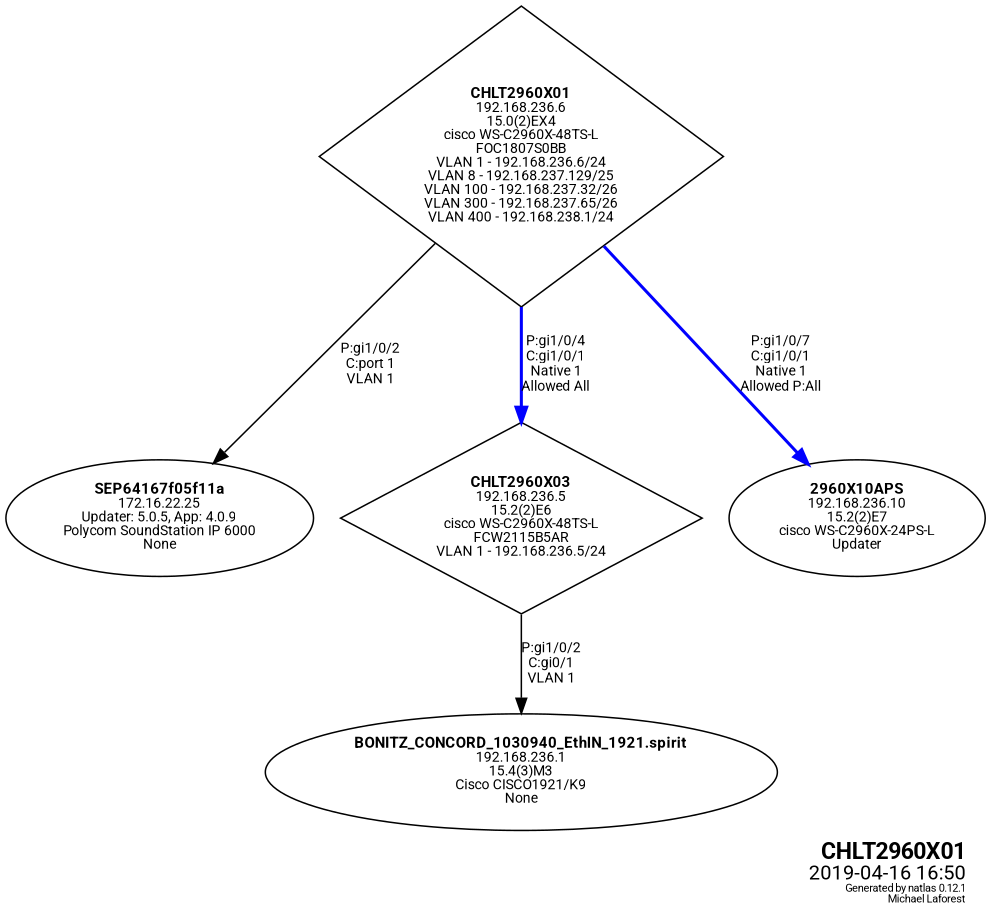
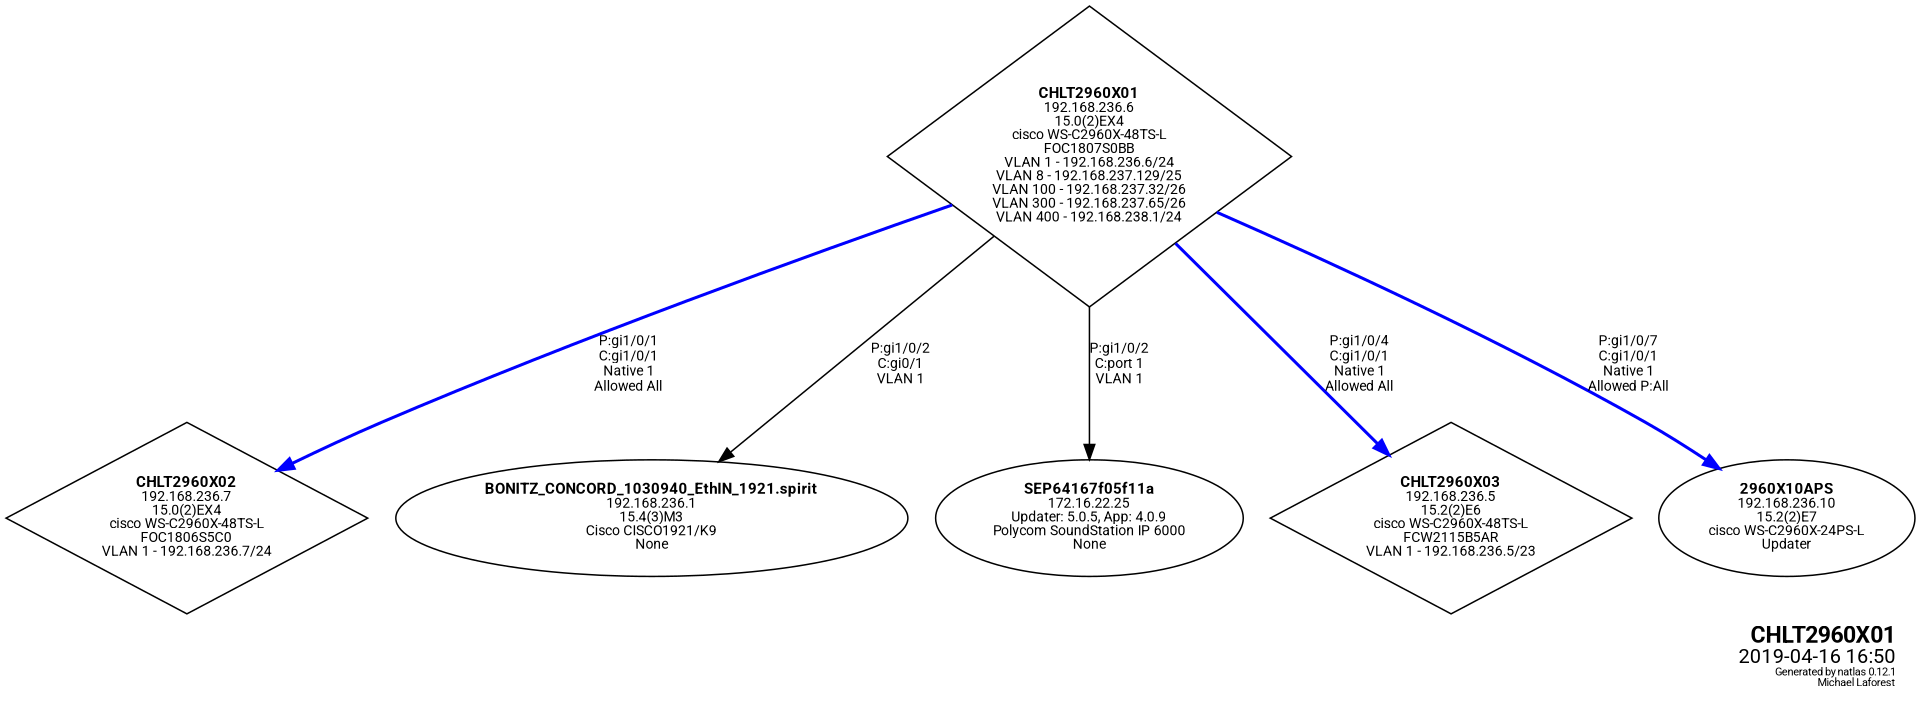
node "CHLT2960X02": added
node "CHLT2960X03": text "VLAN 1 - 192.168.236.5/24" -> "VLAN 1 - 192.168.236.5/23"
edge "CHLT2960X03" -- "BONITZ_CONCORD_1030940_EthIN_1921.spirit": now "CHLT2960X01" -- "BONITZ_CONCORD_1030940_EthIN_1921.spirit"
